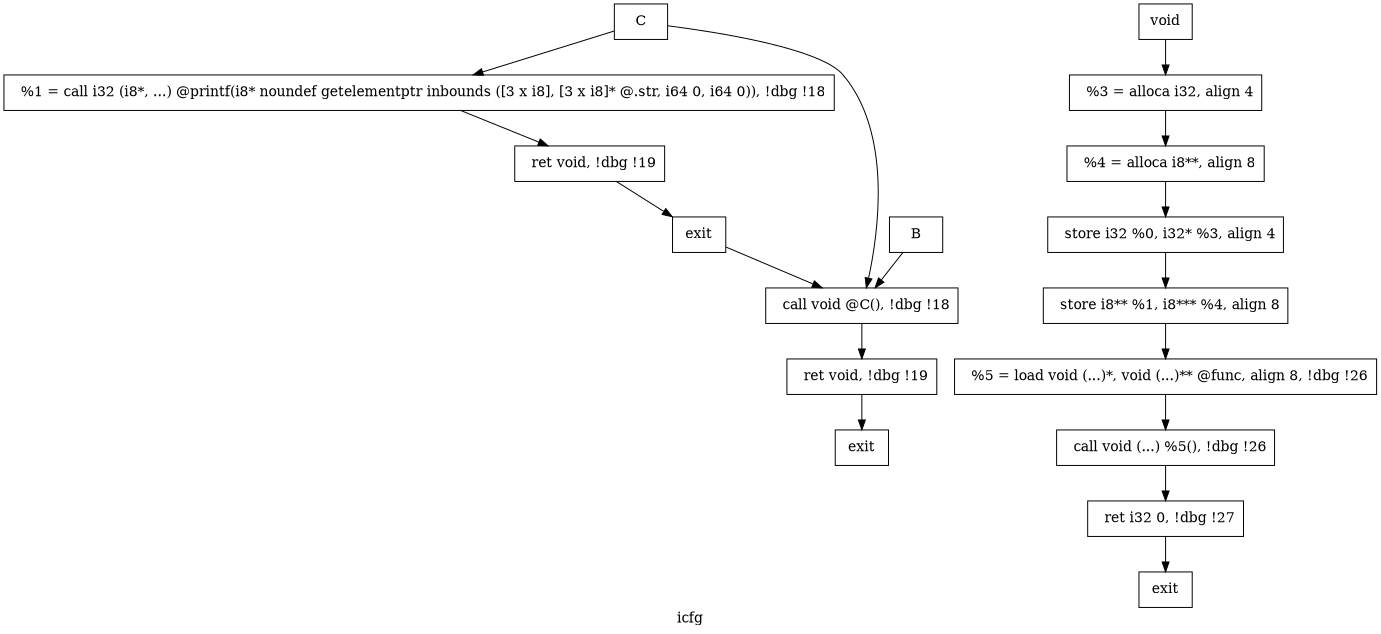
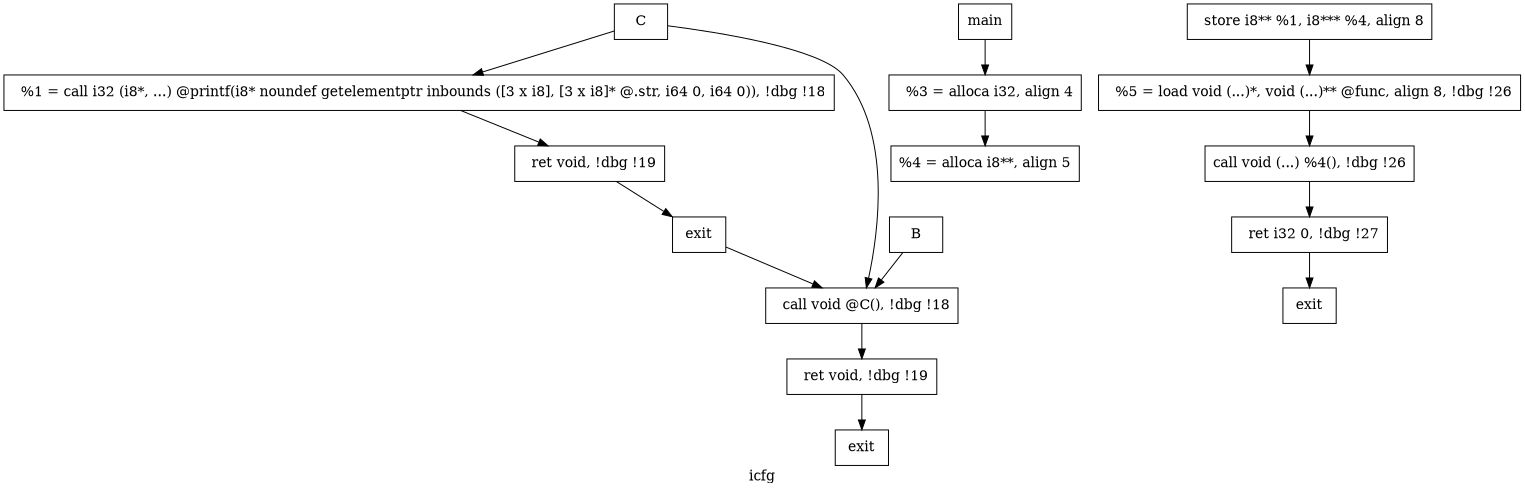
node "void": label "void" -> "main"
node "%4 = alloca i8**, align 8": label "%4 = alloca i8**, align 8" -> "%4 = alloca i8**, align 5"
node "store i32 %0, i32* %3, align 4": removed
node "call void (...) %5(), !dbg !26": label "call void (...) %5(), !dbg !26" -> "call void (...) %4(), !dbg !26"
